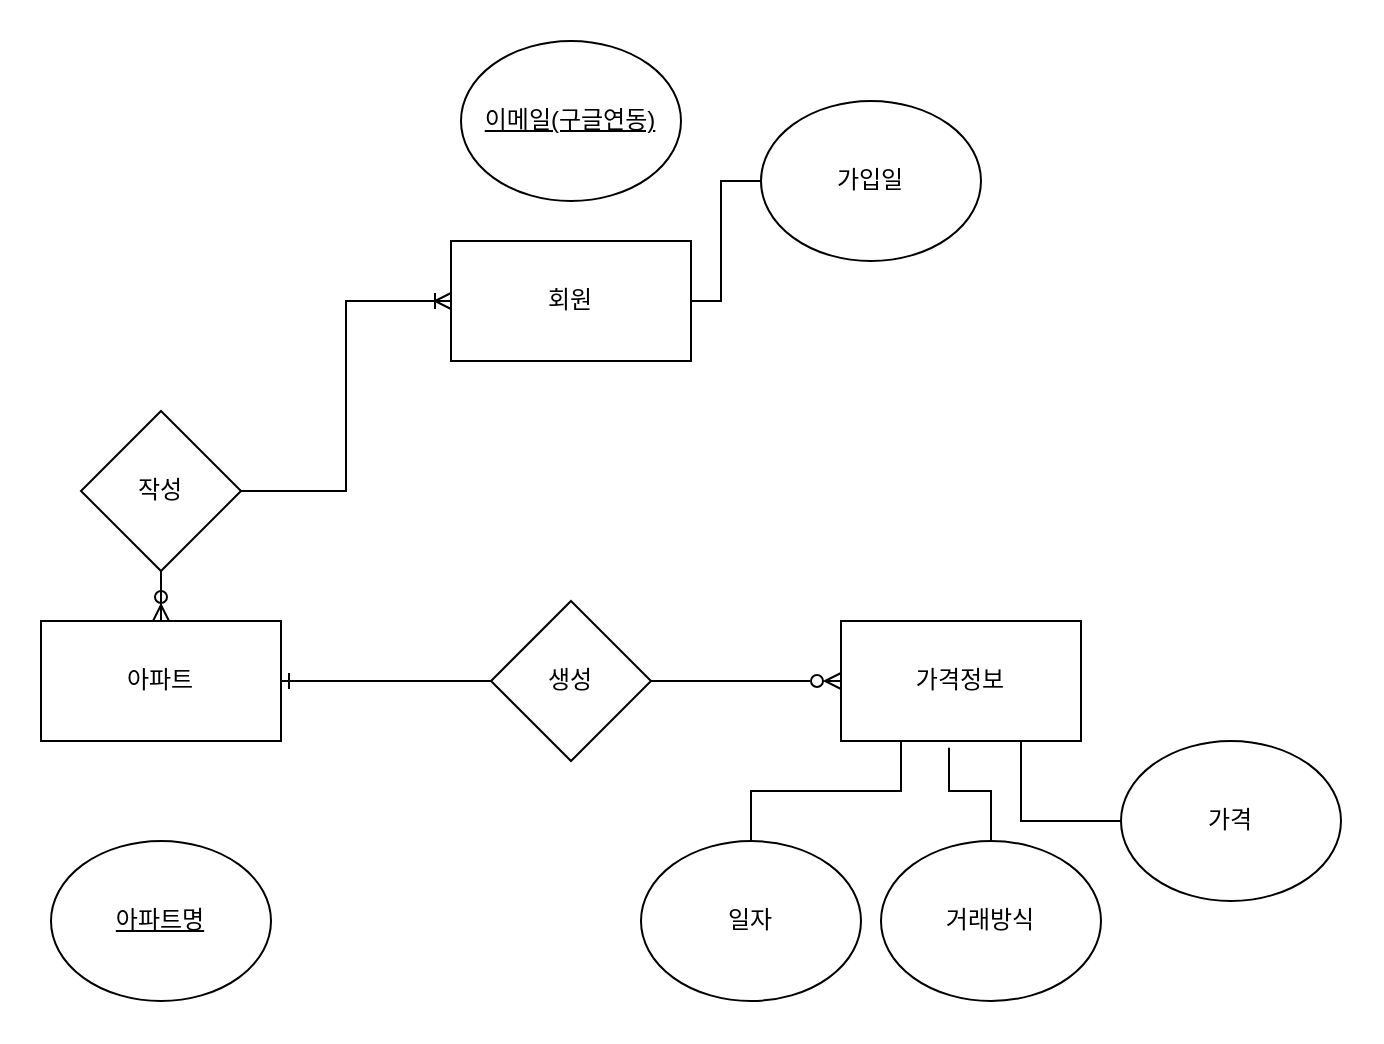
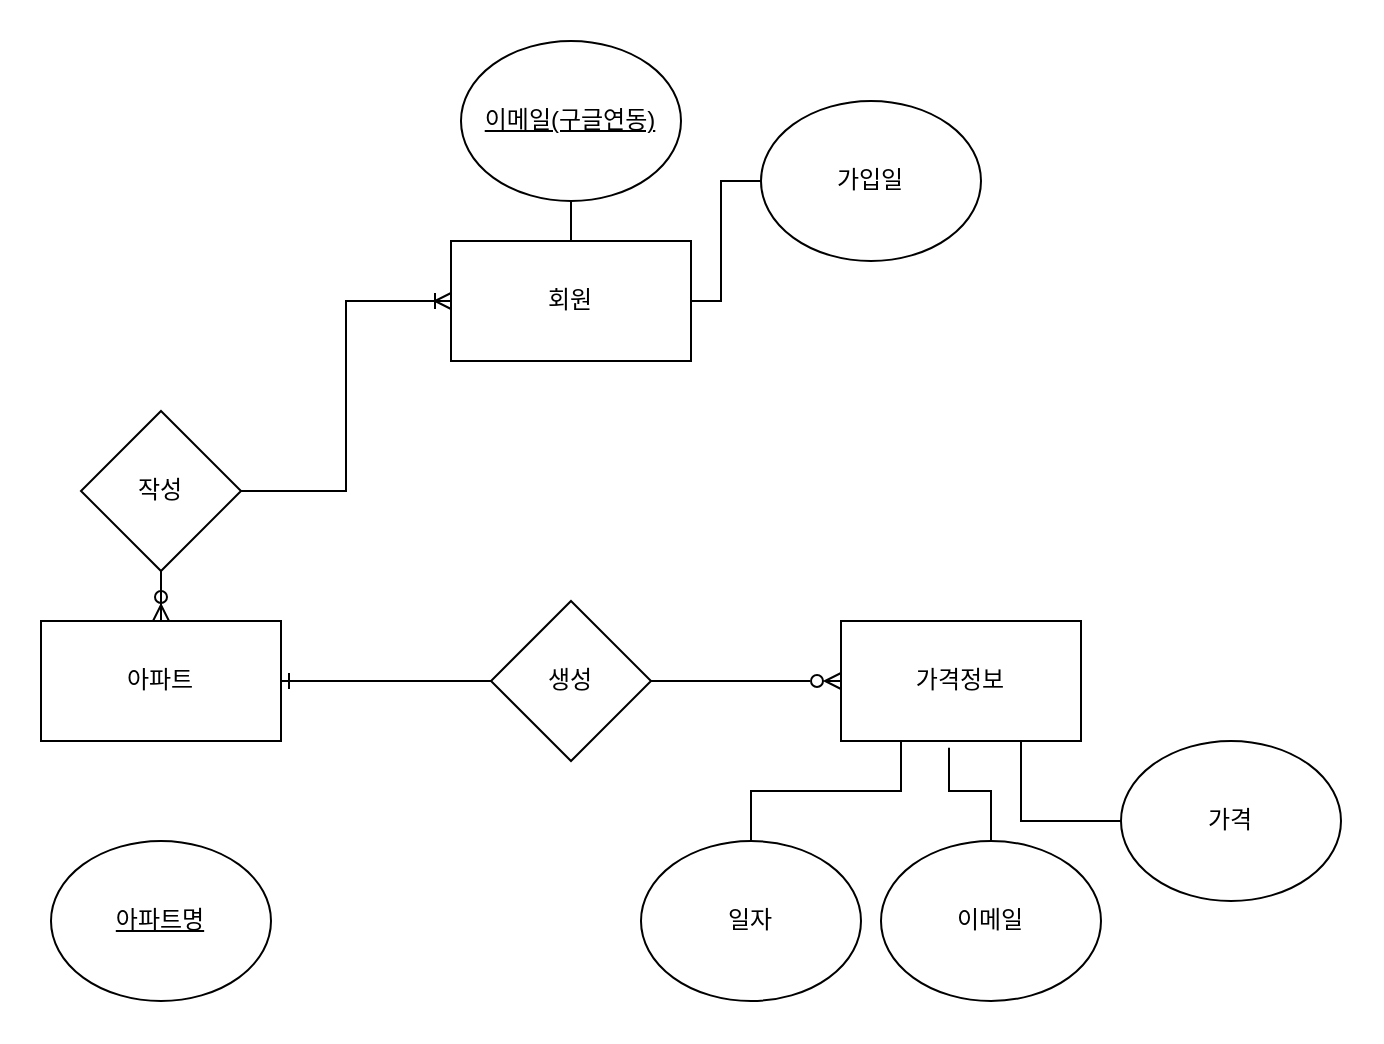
edge "이메일(구글연동)" -- "회원": added
node "거래방식": label "거래방식" -> "이메일"
